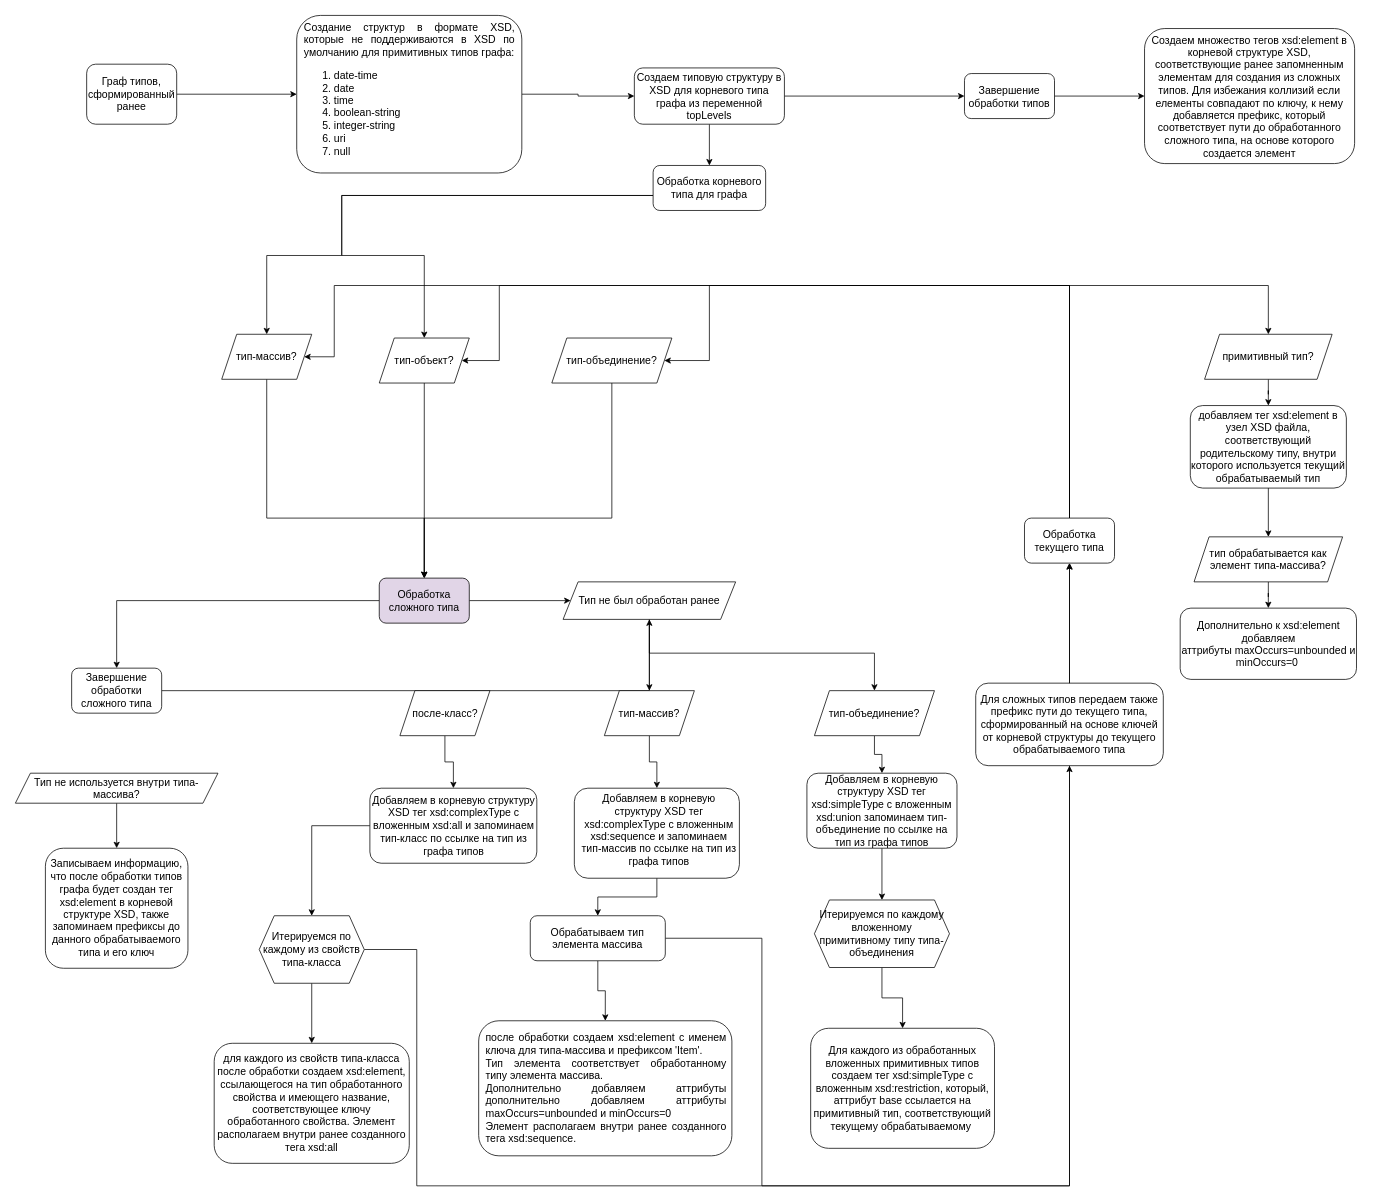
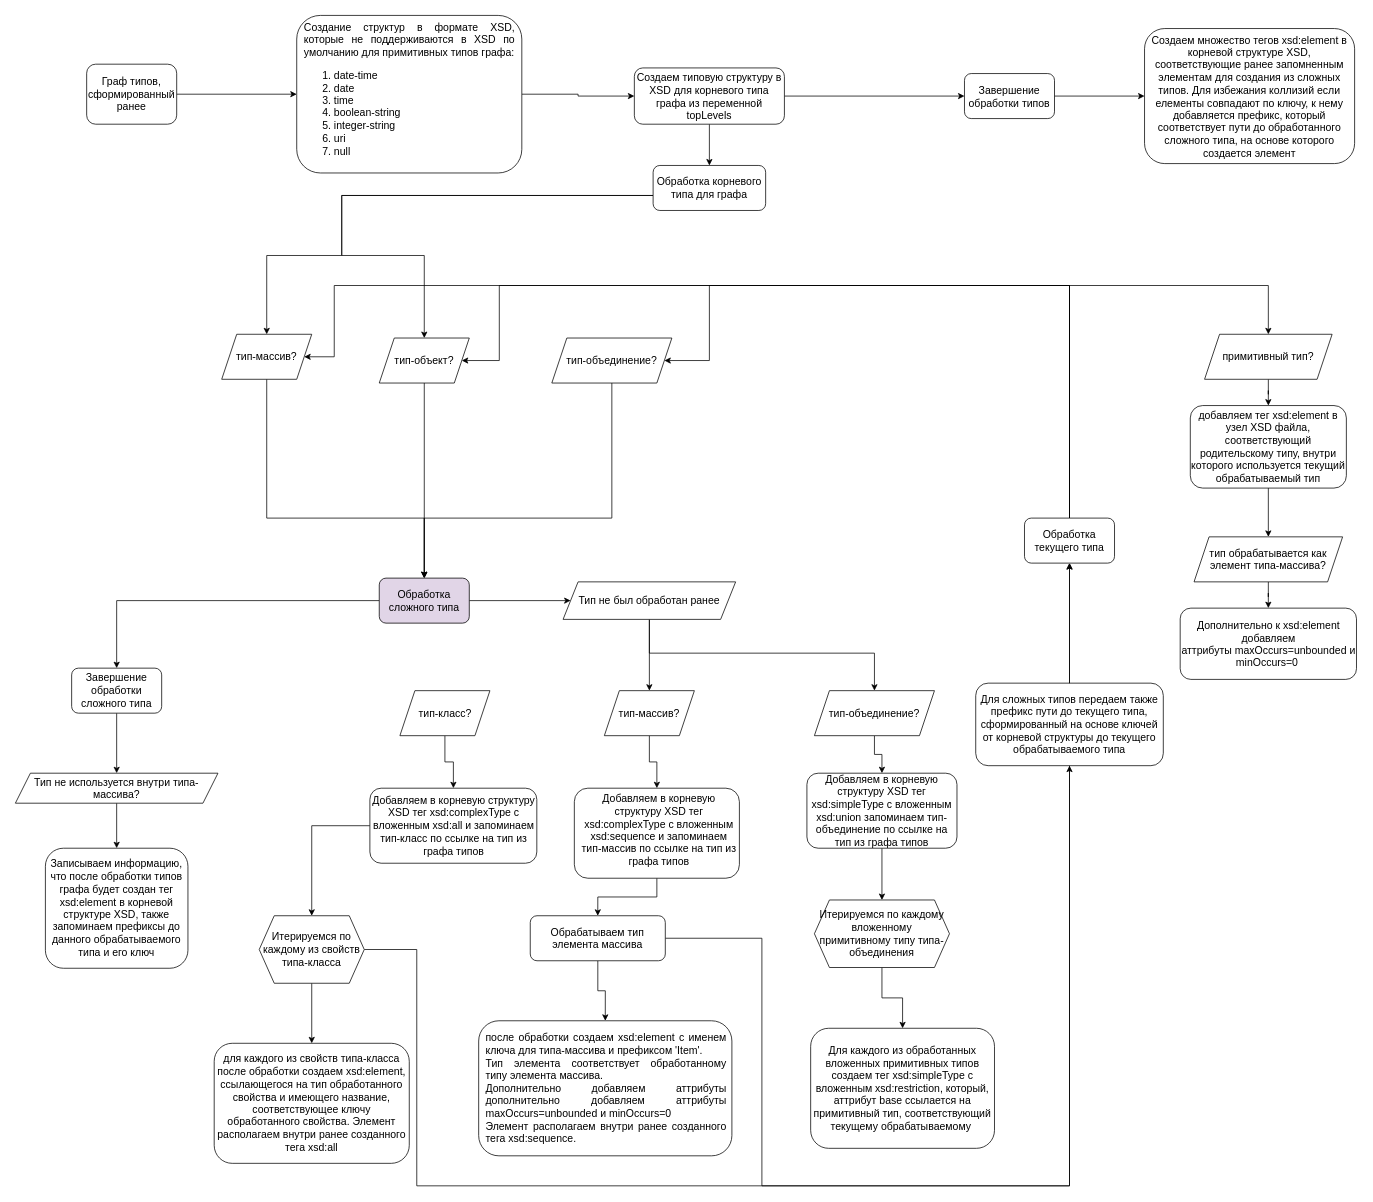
edge "Завершение обработки сложного типа" -> "Тип не был обработан ранее": now "Завершение обработки сложного типа" -> "Тип не используется внутри типа-массива?"
node "после-класс?": label "после-класс?" -> "тип-класс?"
